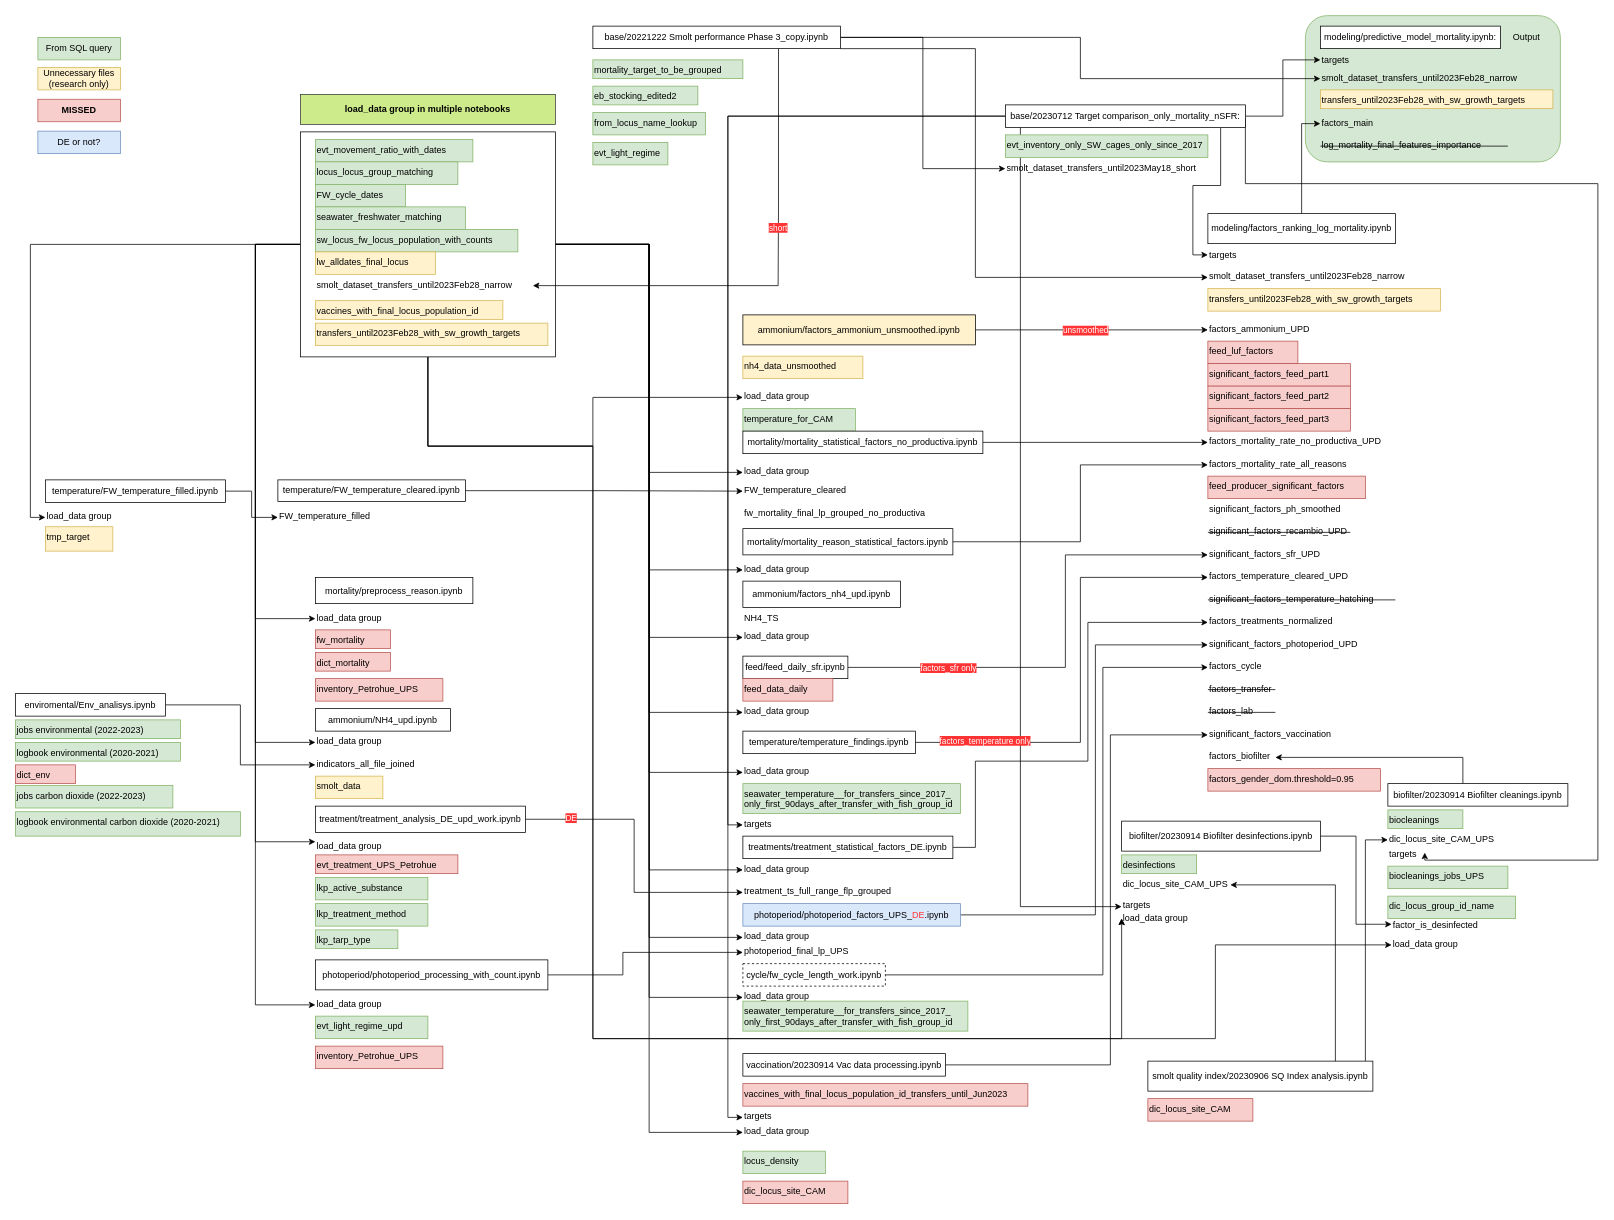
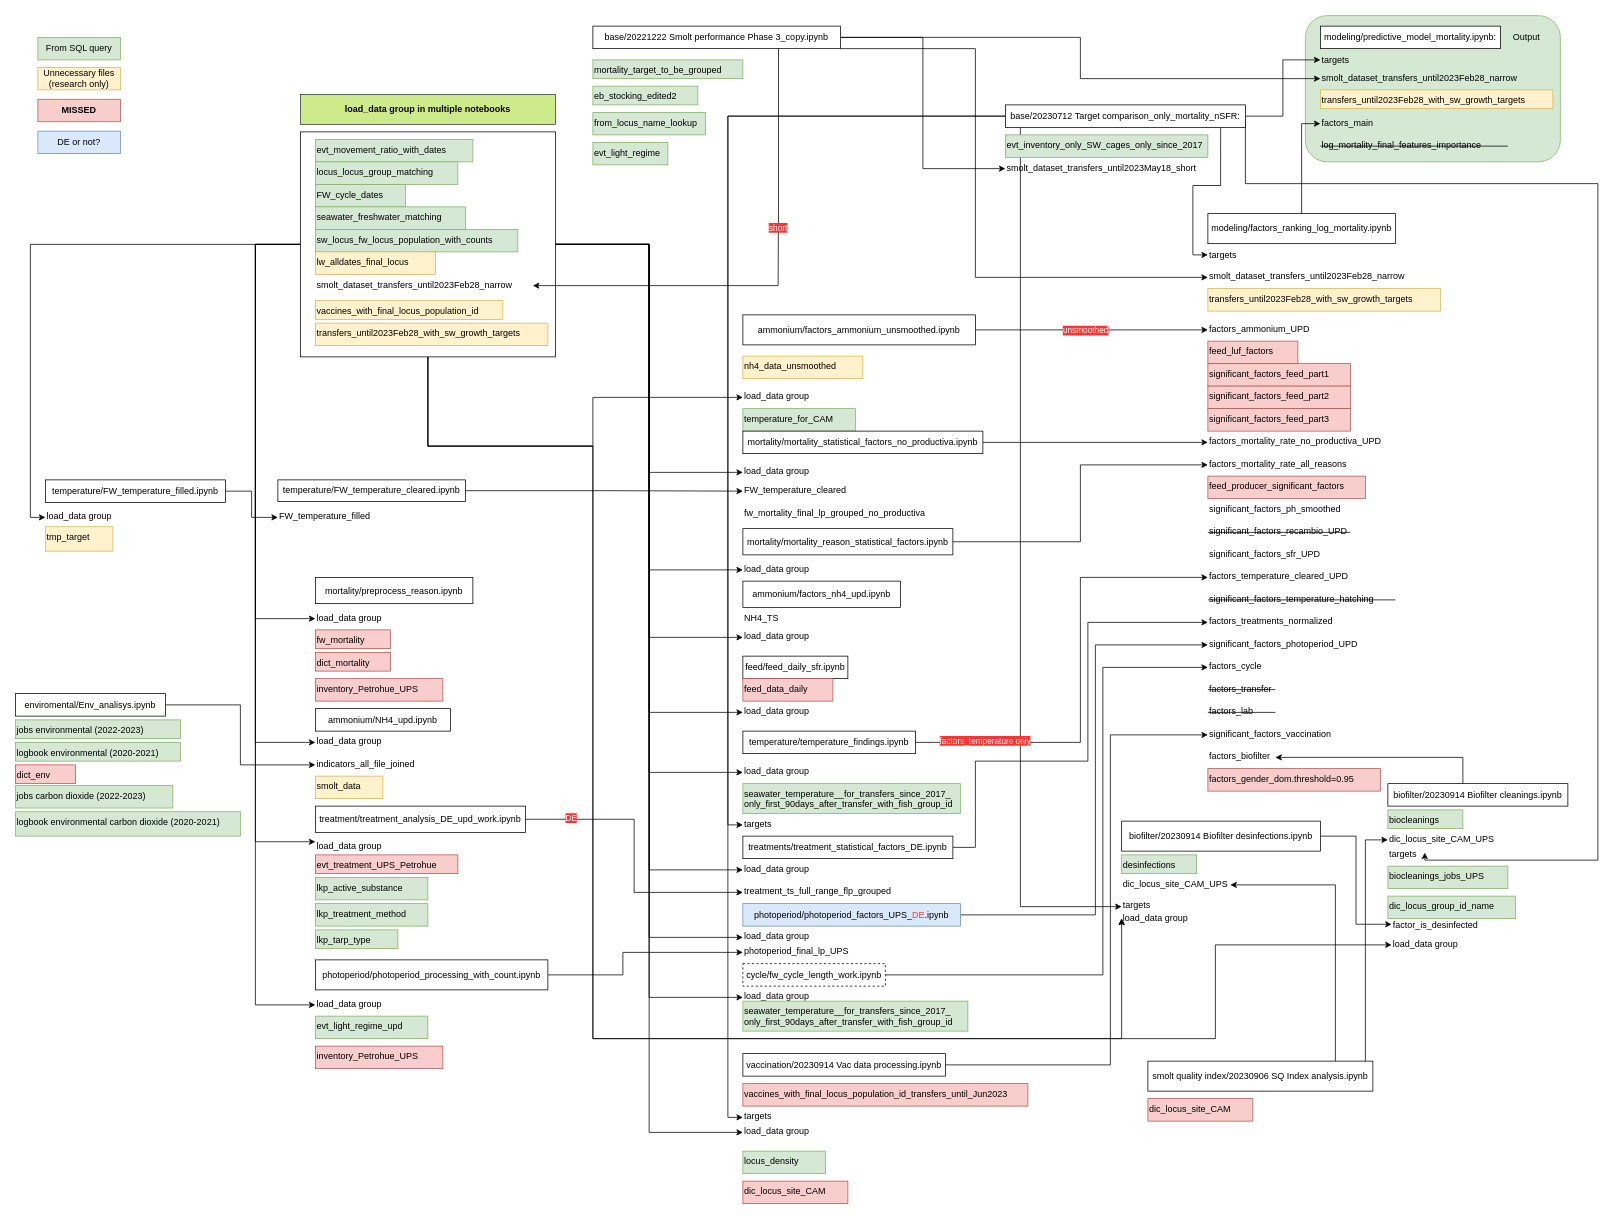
node "ammonium/factors_ammonium_unsmoothed.ipynb": fillcolor #fff2cc -> #ffffff
edge "feed/feed_daily_sfr.ipynb" -> "significant_factors_sfr_UPD": removed, label "factors_sfr only"
